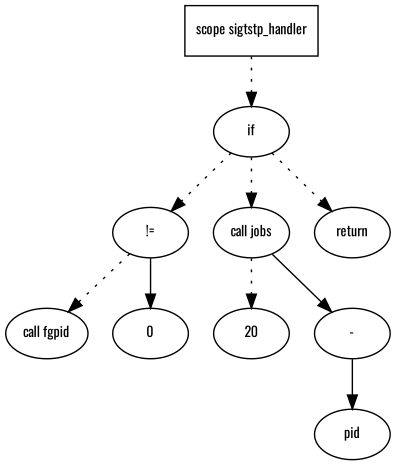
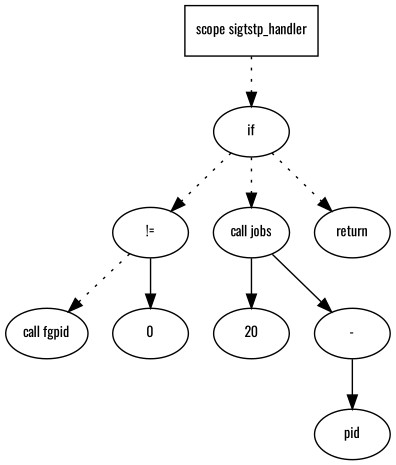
edge "call jobs" -> "20": style dotted -> solid
